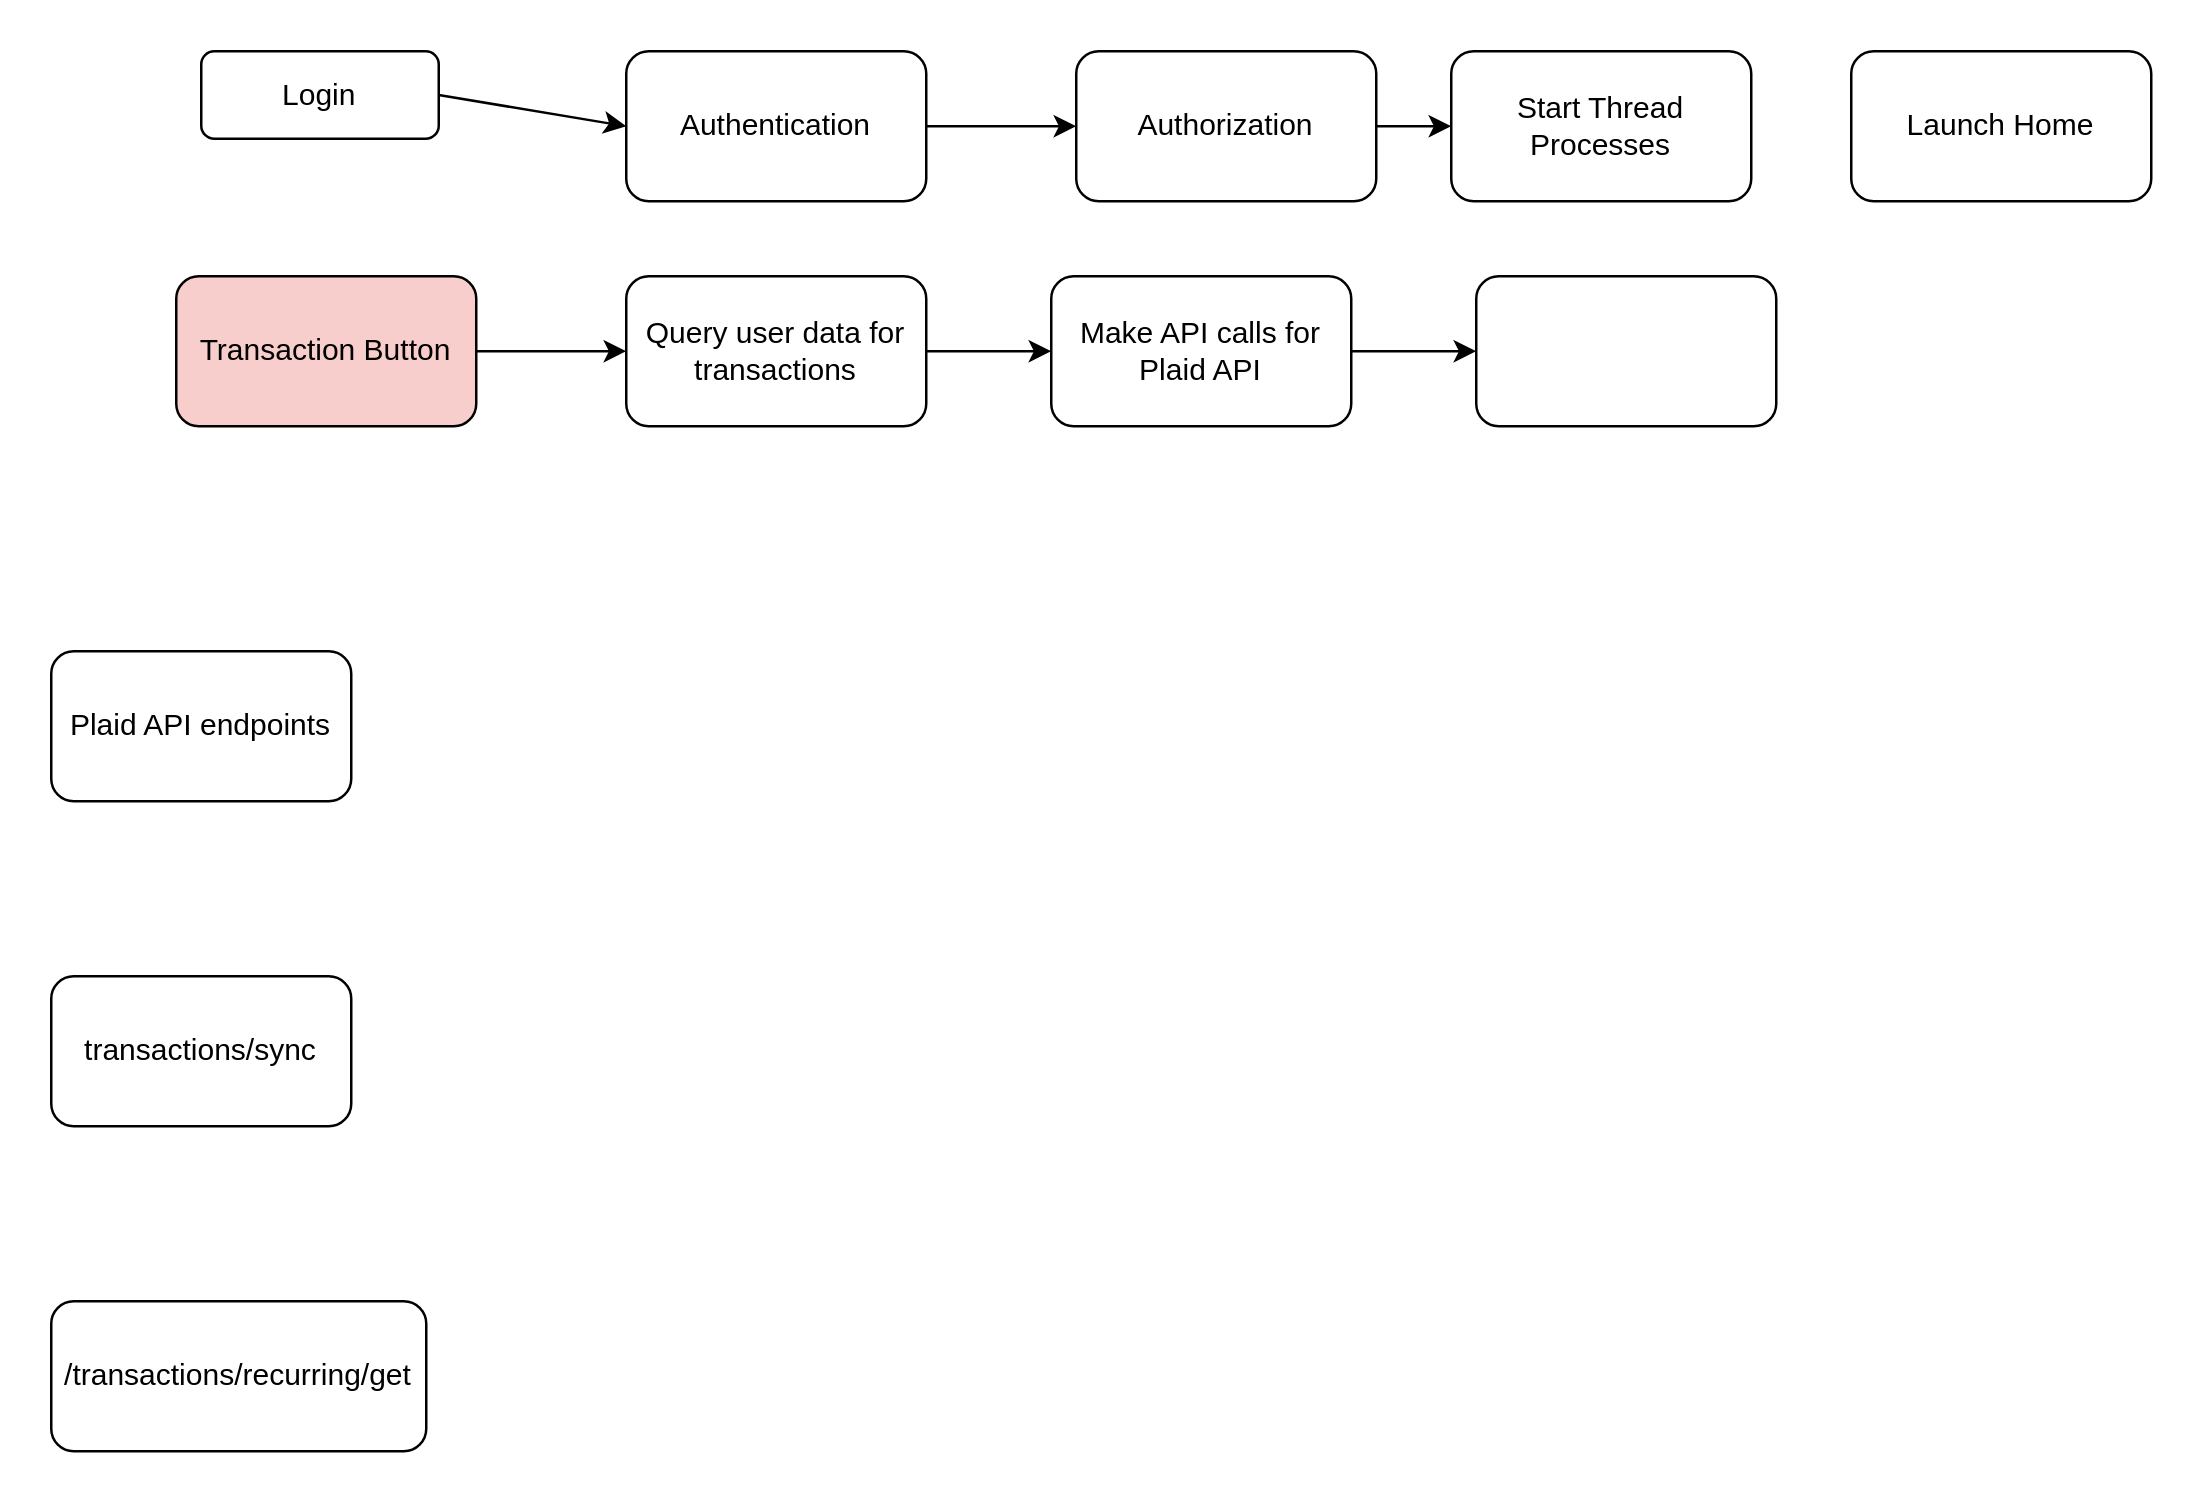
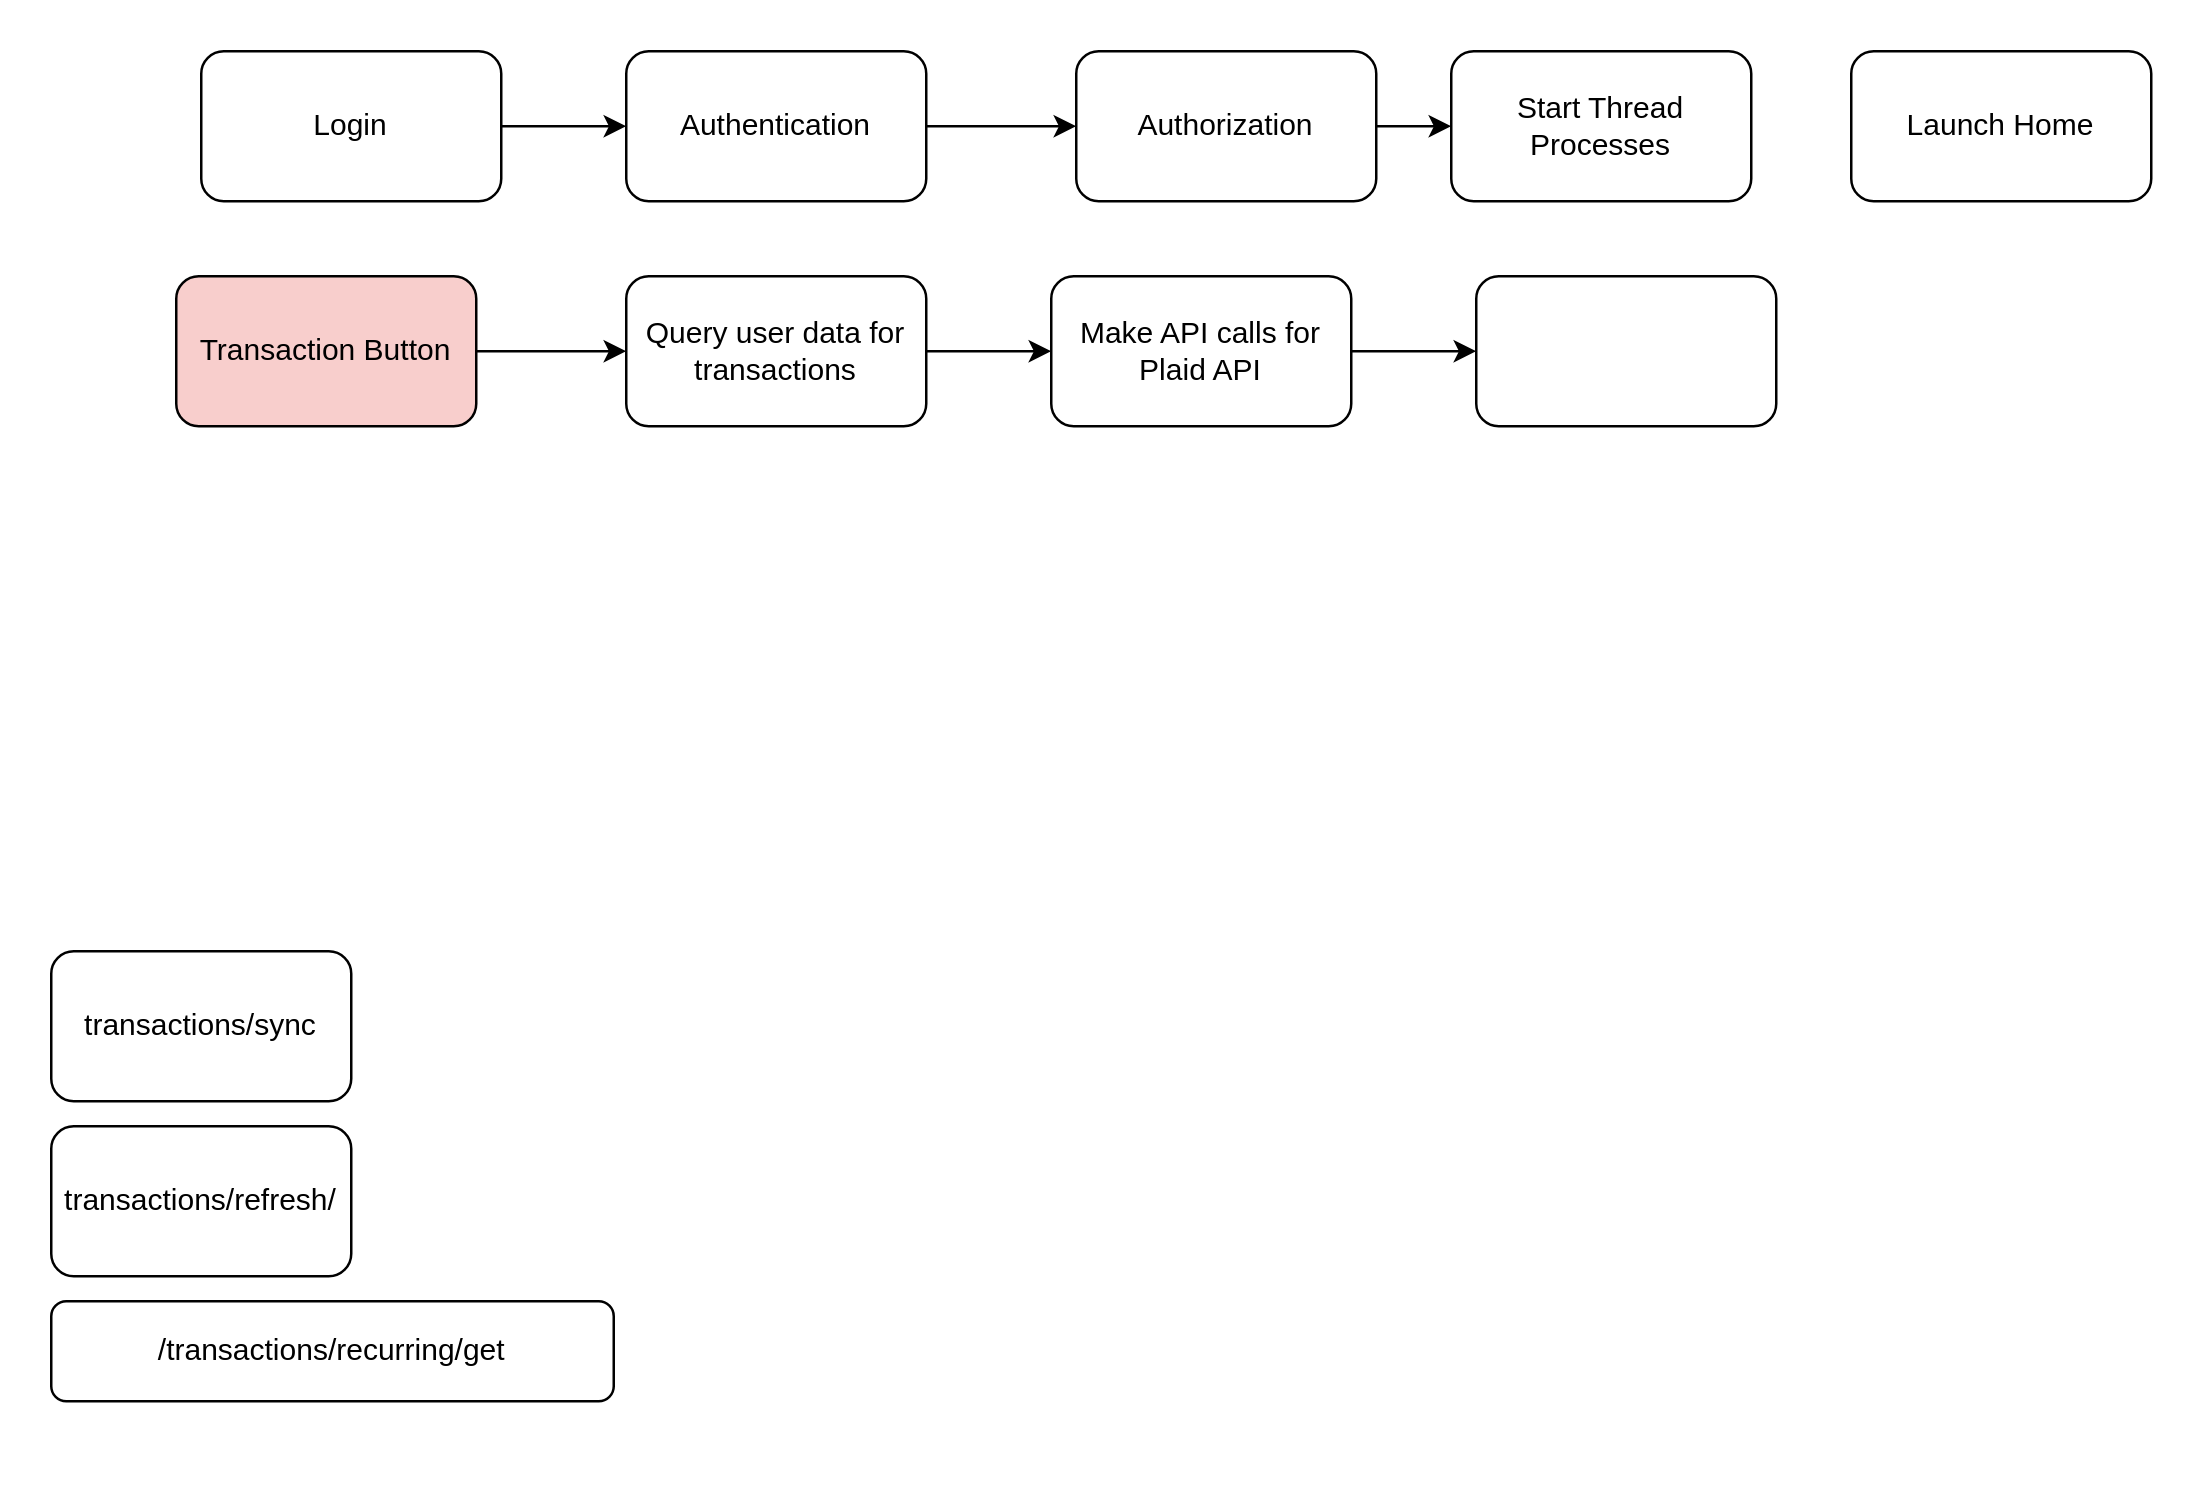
node "Login": size 238x88 -> 300x150
node "Plaid API endpoints": removed
node "transactions/sync": moved (201, 1051) -> (201, 1026)
node "transactions/refresh/": added
node "/transactions/recurring/get": size 375x150 -> 563x100
